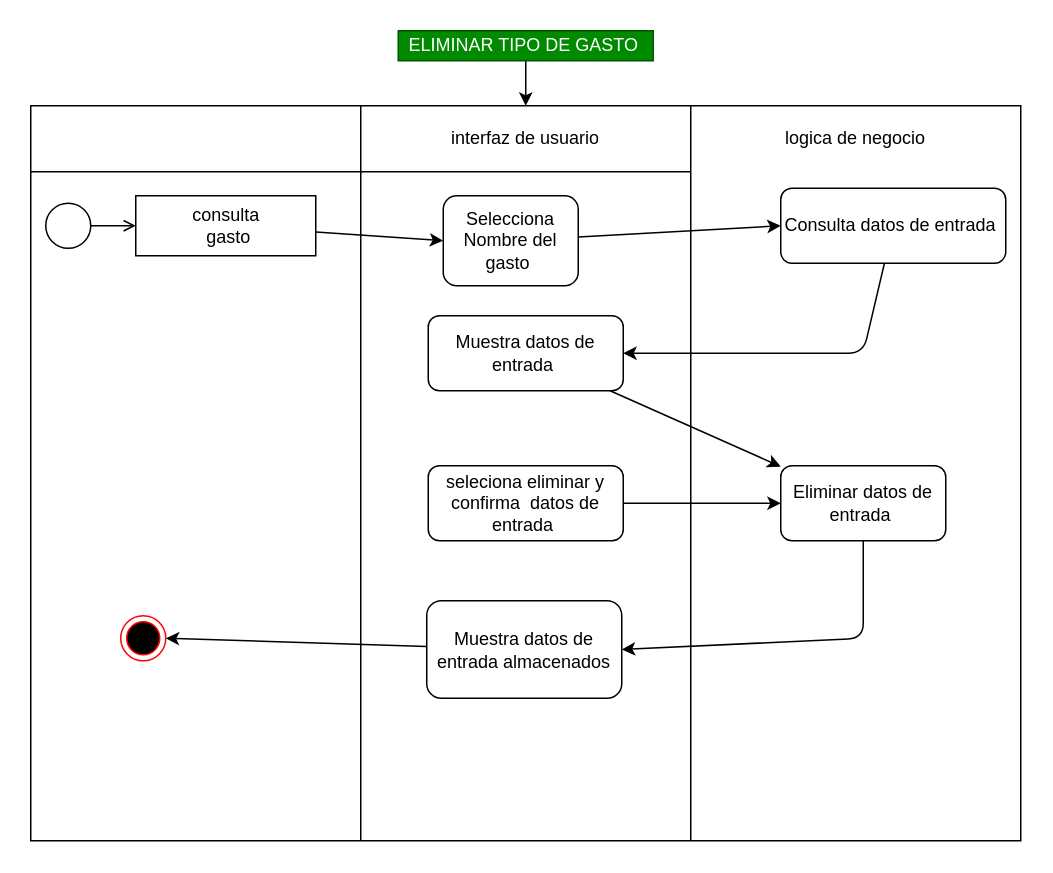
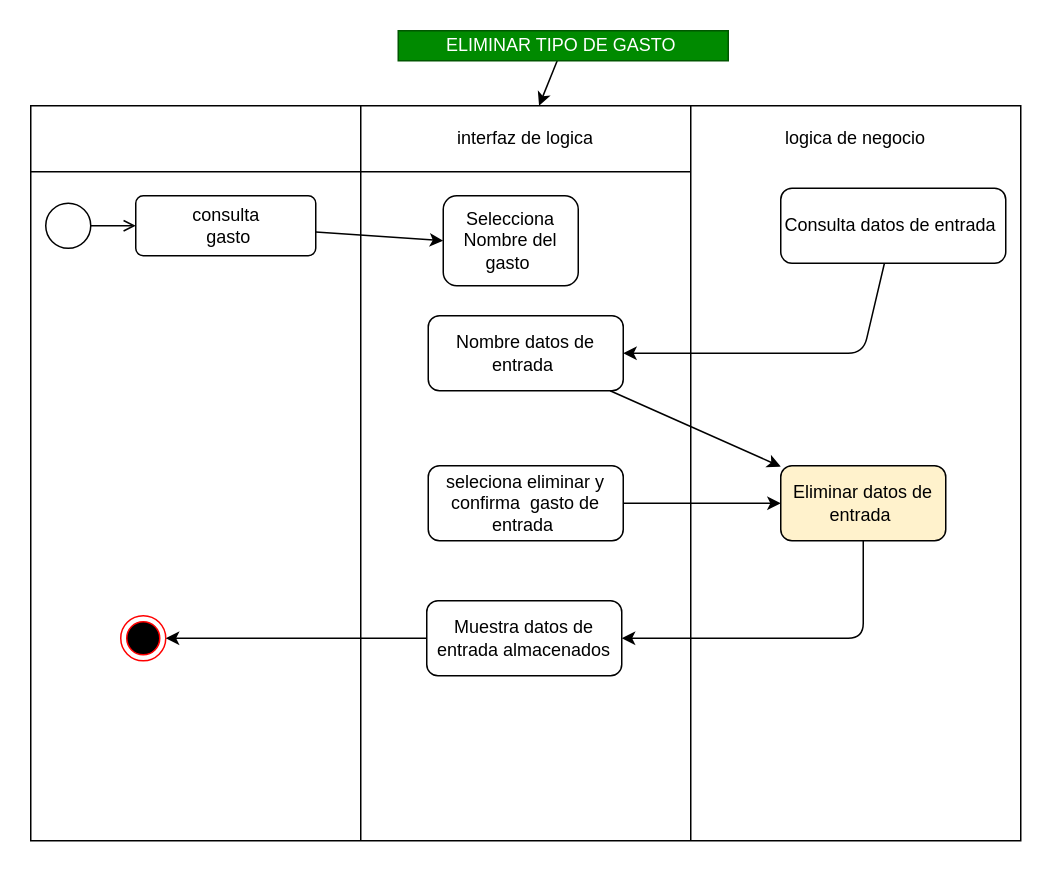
node "ELIMINAR TIPO DE GASTO": size 255x30 -> 330x30
node "interfaz de usuario": label "interfaz de usuario" -> "interfaz de logica"
node "consulta gasto": shape rectangle -> rounded rectangle
edge "Selecciona Nombre del gasto" -> "Consulta datos de entrada": removed
node "Muestra datos de entrada": label "Muestra datos de entrada" -> "Nombre datos de entrada"
node "seleciona eliminar y confirma datos de entrada": label "seleciona eliminar y confirma datos de entrada" -> "seleciona eliminar y confirma gasto de entrada"
node "Eliminar datos de entrada": fillcolor #ffffff -> #fff2cc
node "Muestra datos de entrada almacenados": size 195x98 -> 195x75
